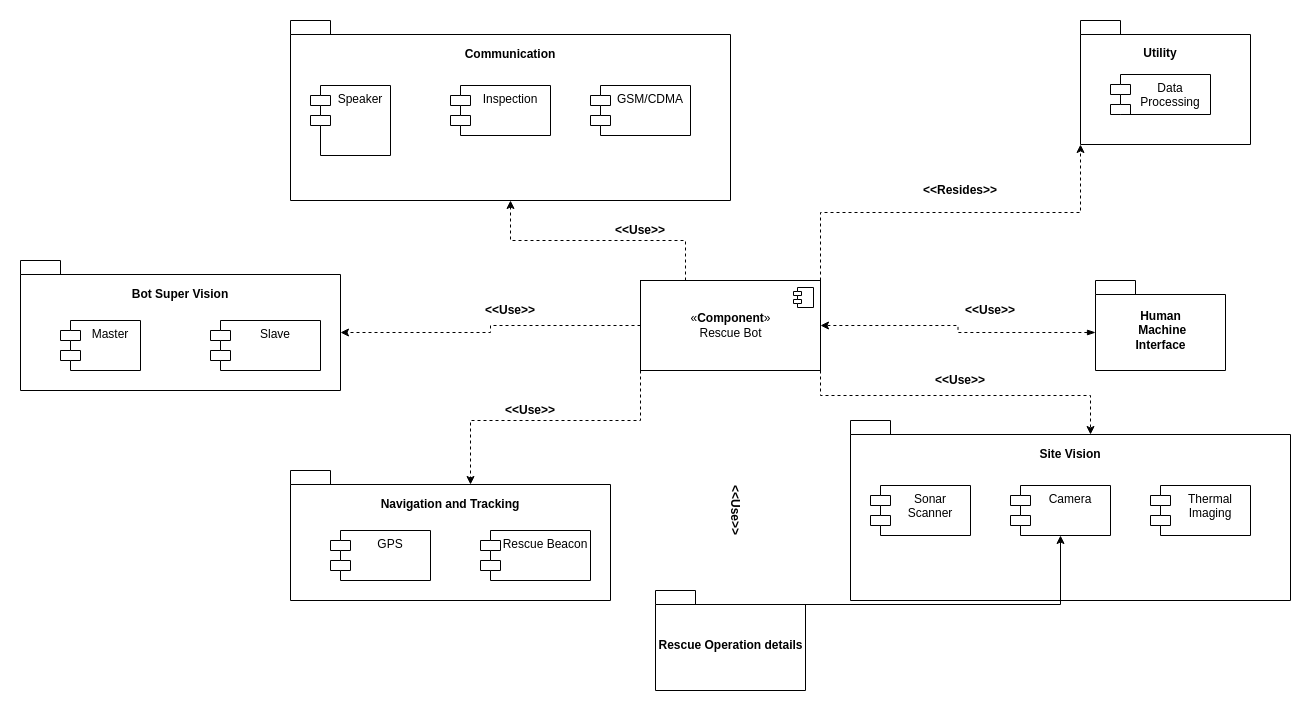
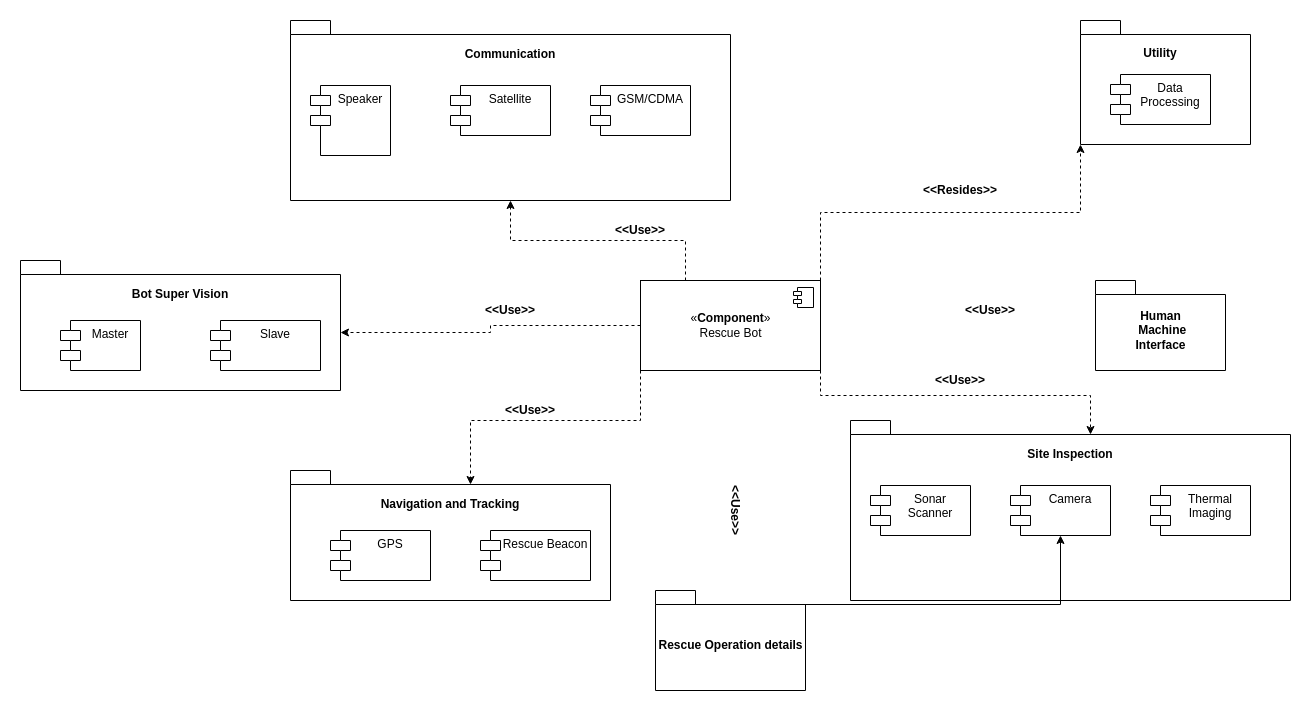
node "Data Processing": size 100x40 -> 100x50
node "Inspection": label "Inspection" -> "Satellite"
edge "«Component» Rescue Bot" -- "Human Machine Interface": removed
node "Site Vision": label "Site Vision" -> "Site Inspection"
